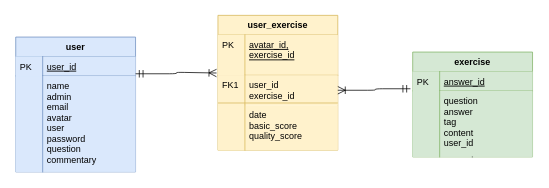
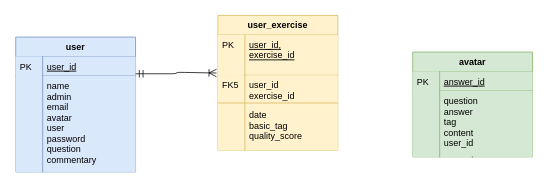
node "avatar_id, exercise_id": label "avatar_id, exercise_id" -> "user_id, exercise_id"
node "exercise": label "exercise" -> "avatar"
node "FK1": label "FK1" -> "FK5"
edge "answer_id" -- "user_id exercise_id": removed
node "date basic_score quality_score": label "date basic_score quality_score" -> "date basic_tag quality_score"
